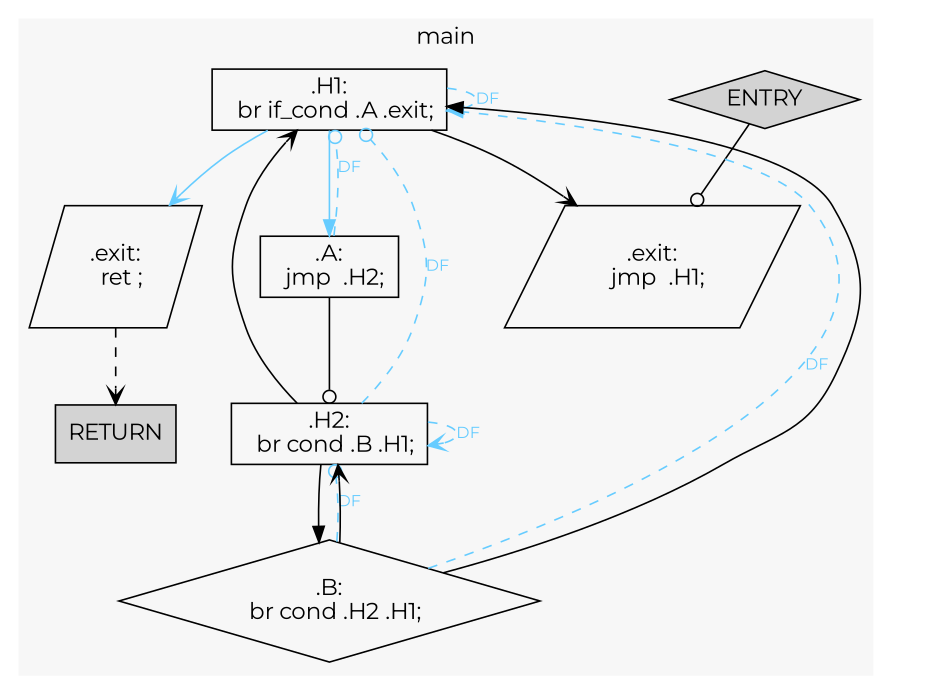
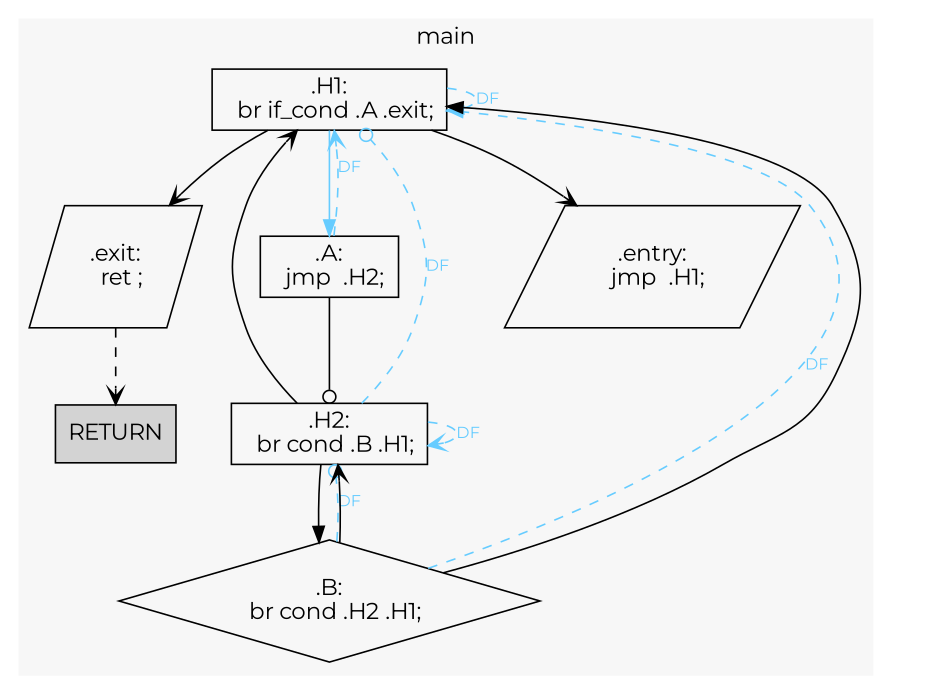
node "ENTRY": removed
edge ".H1: br if_cond .A .exit;" -> ".exit: ret ;": color #66ccff -> black
edge ".A: jmp  .H2;" -> ".H1: br if_cond .A .exit;": arrowhead odot -> vee
node ".exit: jmp  .H1;": label ".exit: jmp  .H1;" -> ".entry: jmp  .H1;"
